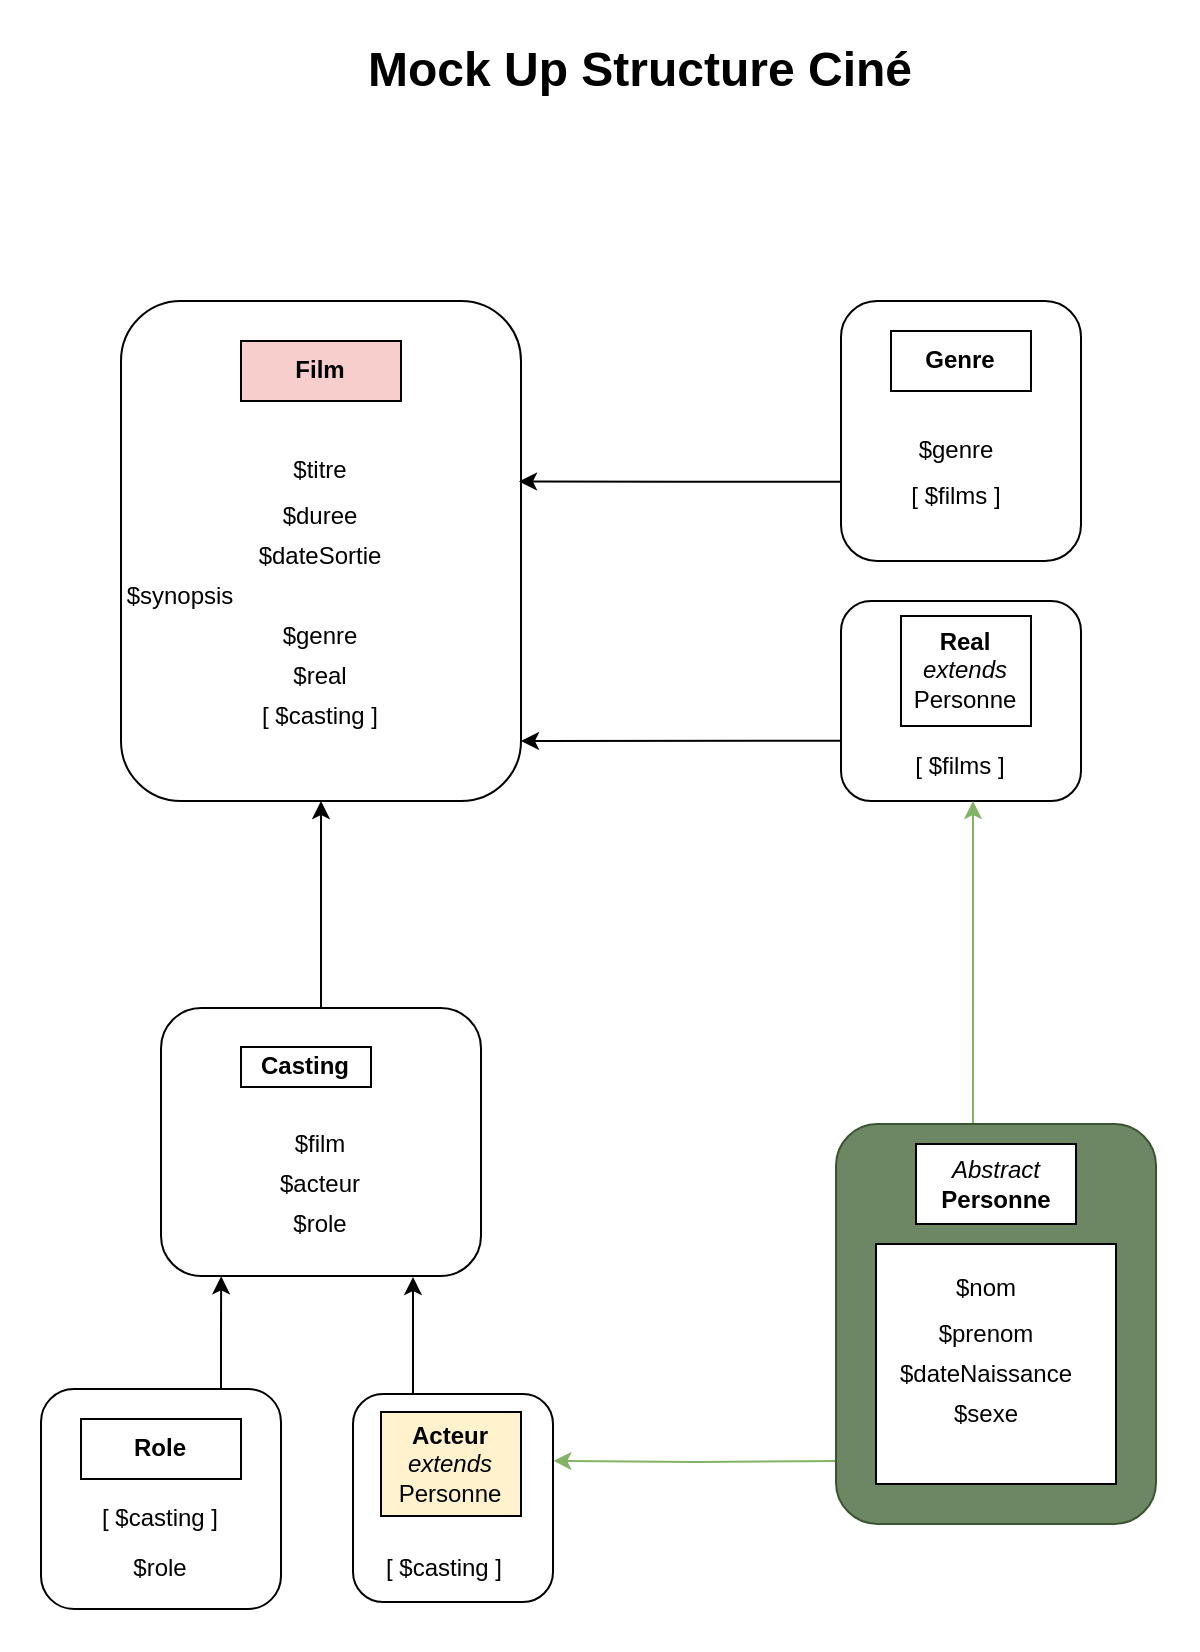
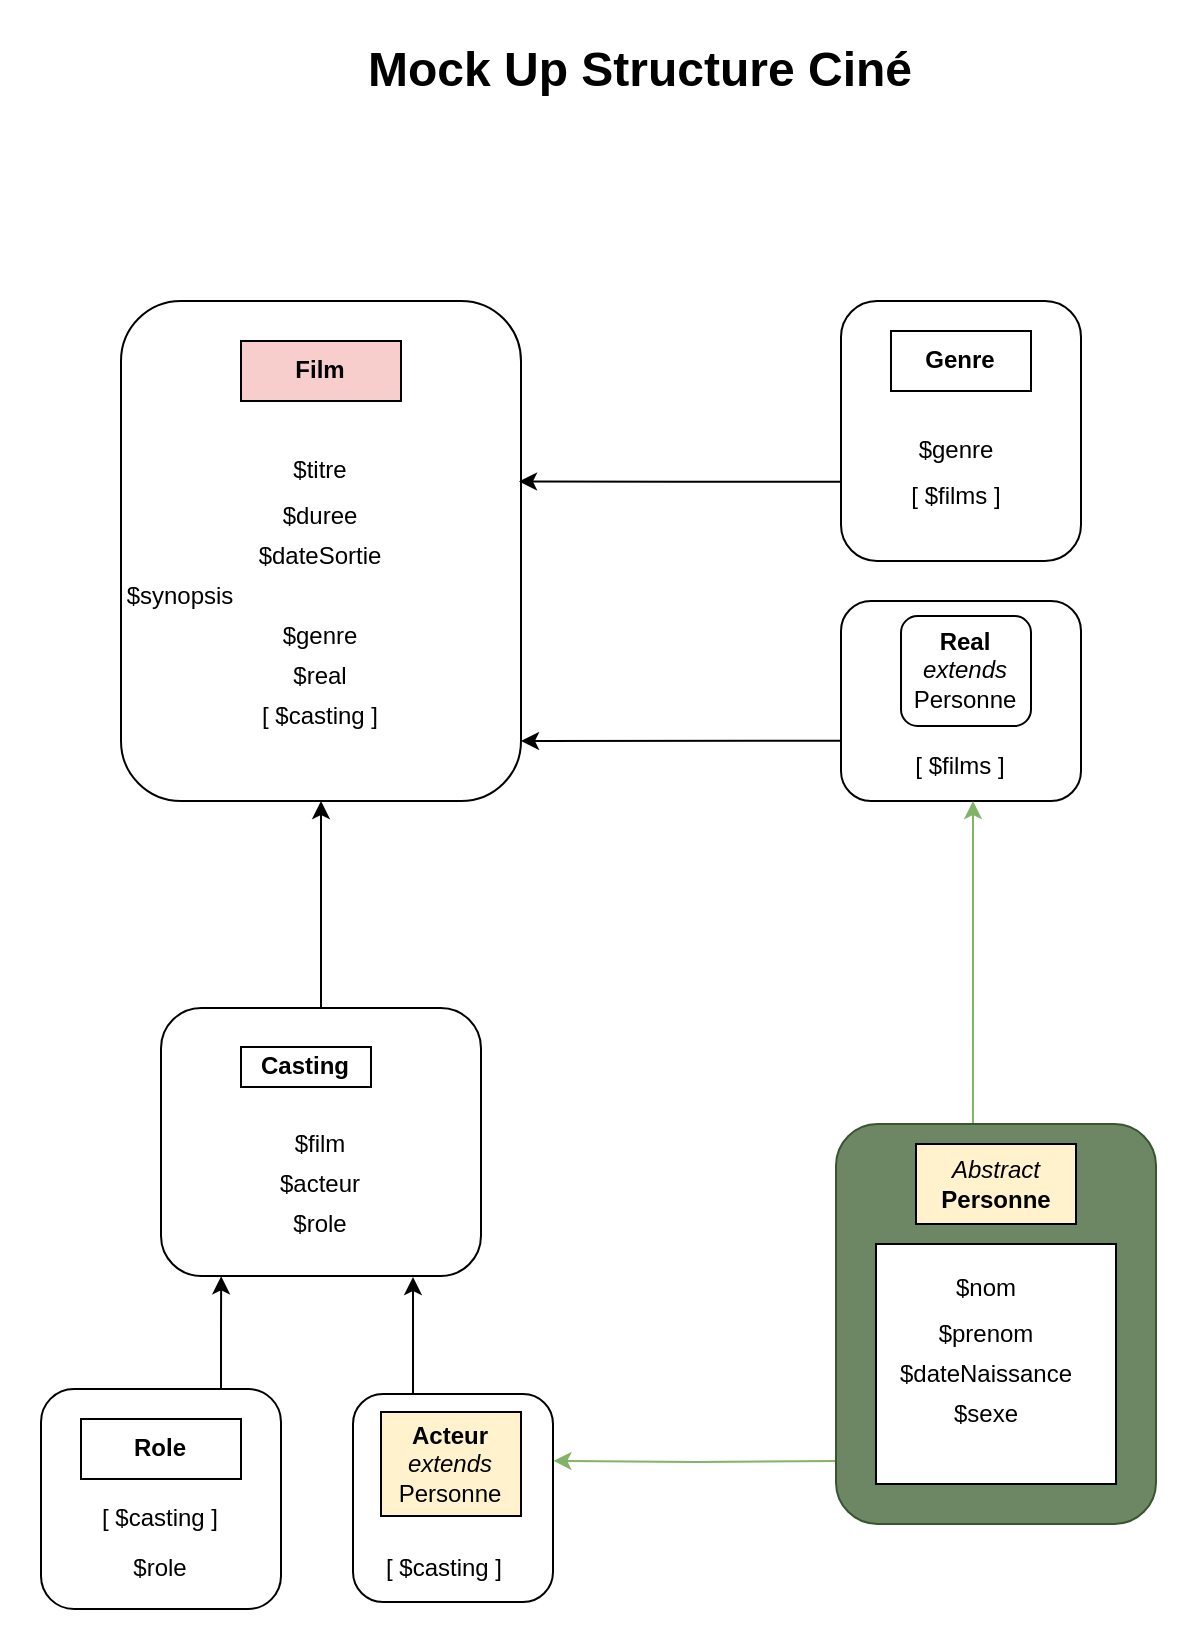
node "Real extends Personne": shape rectangle -> rounded rectangle
node "Abstract Personne": fillcolor #ffffff -> #fff2cc
